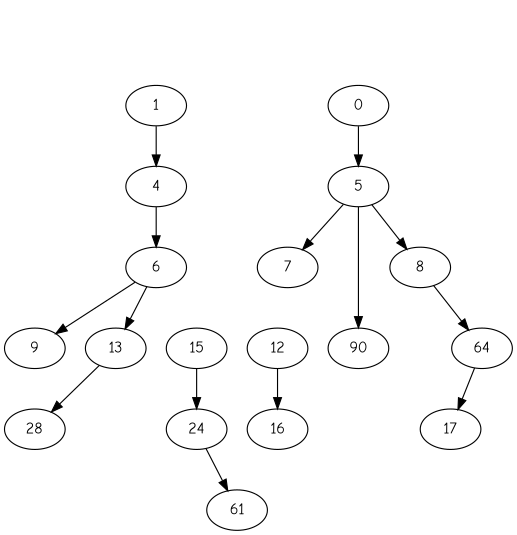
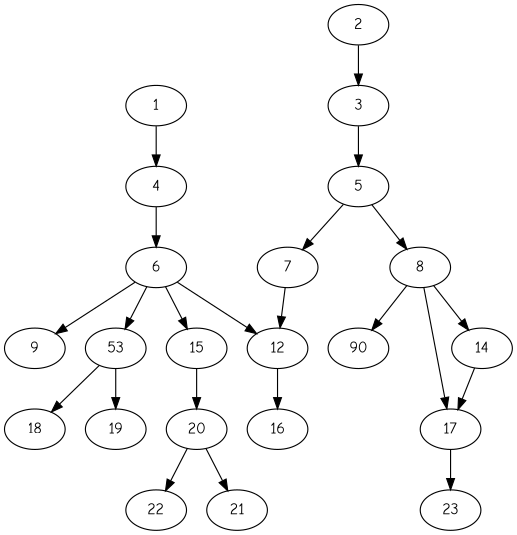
node "2": added
node "0": label "0" -> "3"
edge "5" -> "90": now "8" -> "90"
edge "7" -> "12": added
edge "6" -> "15": added
edge "6" -> "12": added
edge "8" -> "17": added
node "13": label "13" -> "53"
node "64": label "64" -> "14"
node "28": label "28" -> "18"
node "19": added
node "24": label "24" -> "20"
node "22": added
node "61": label "61" -> "21"
node "23": added
